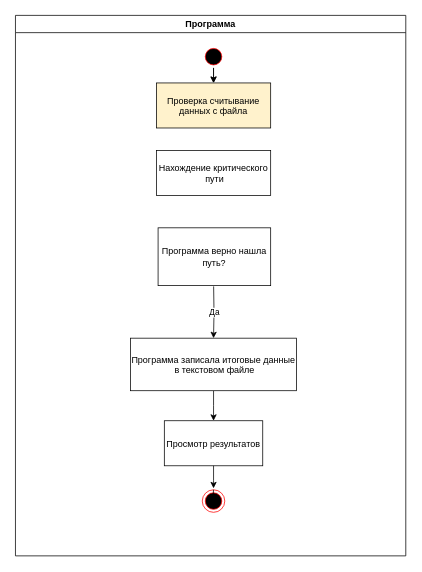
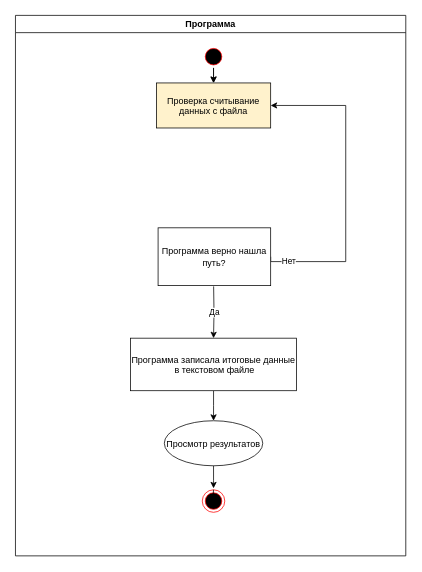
node "Нахождение критического пути": removed
edge "Программа верно нашла путь?" -> "Проверка считывание данных с файла": added, label "Нет"
node "Просмотр результатов": shape rectangle -> ellipse
